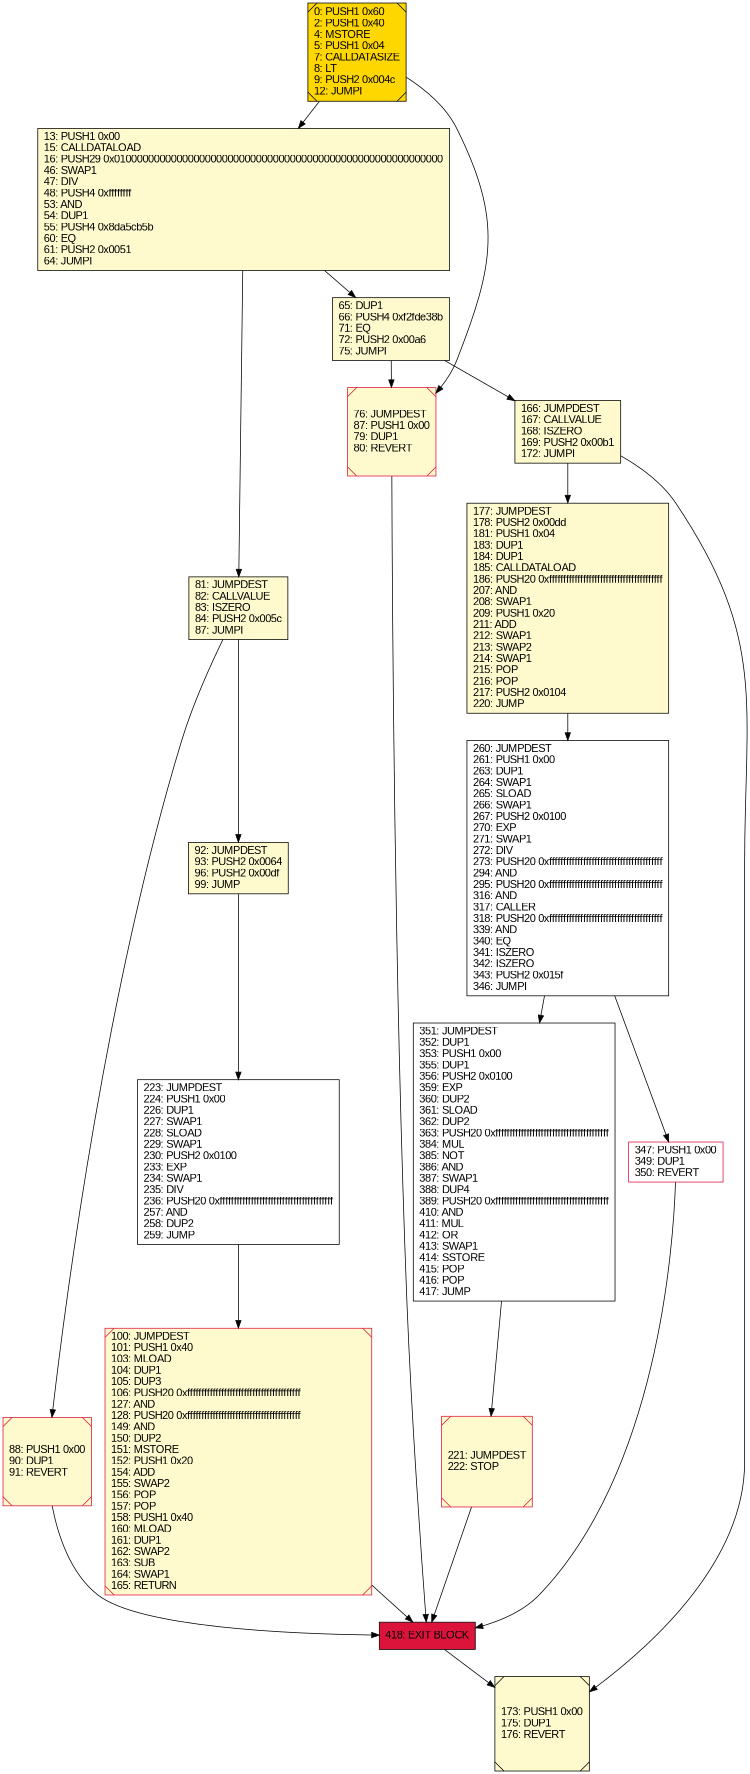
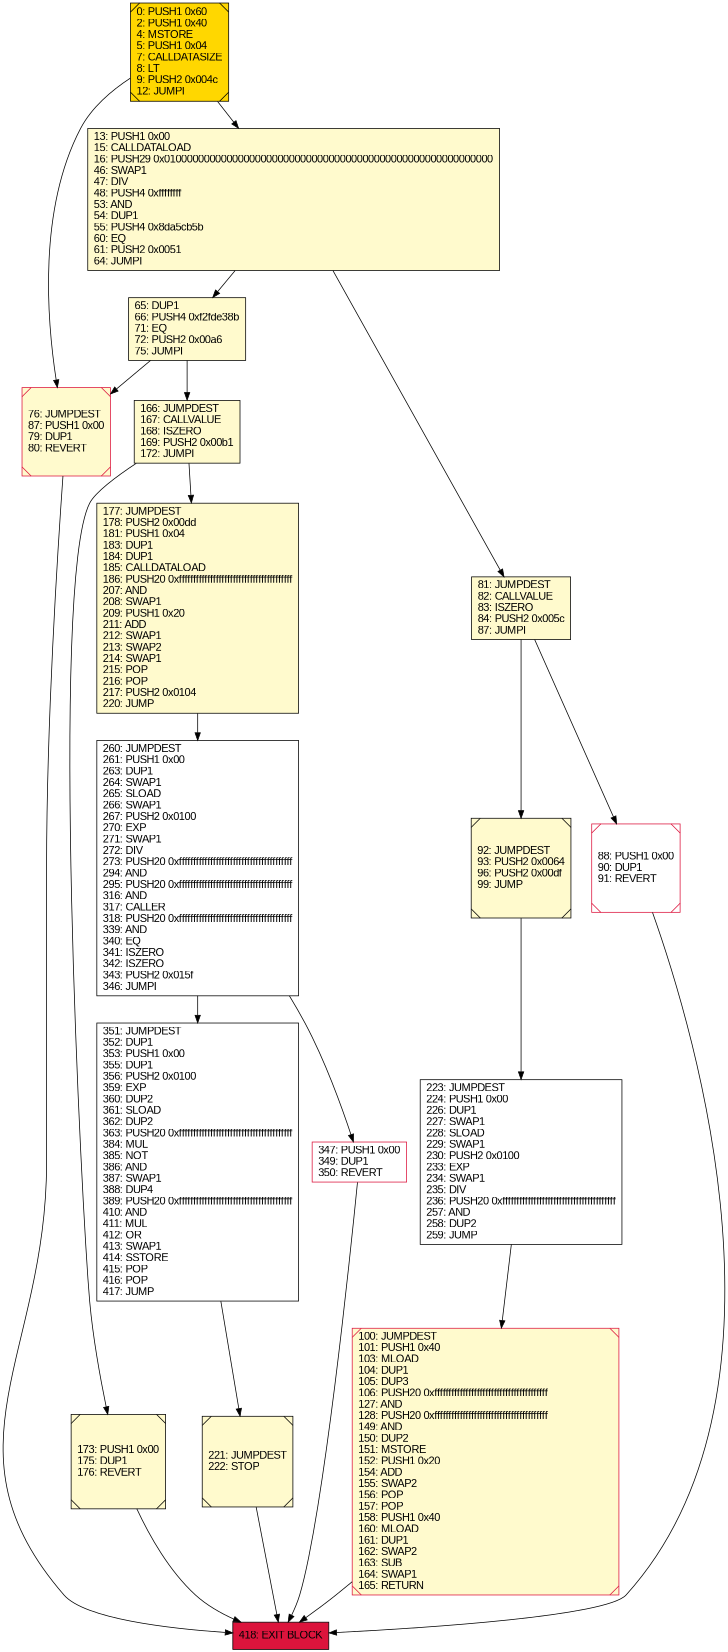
node "92: JUMPDEST 93: PUSH2 0x0064 96: PUSH2 0x00df 99: JUMP": shape box -> Msquare
node "88: PUSH1 0x00 90: DUP1 91: REVERT": fillcolor lemonchiffon -> white
node "221: JUMPDEST 222: STOP": color crimson -> black
edge "418: EXIT BLOCK" -> "173: PUSH1 0x00 175: DUP1 176: REVERT": reversed
